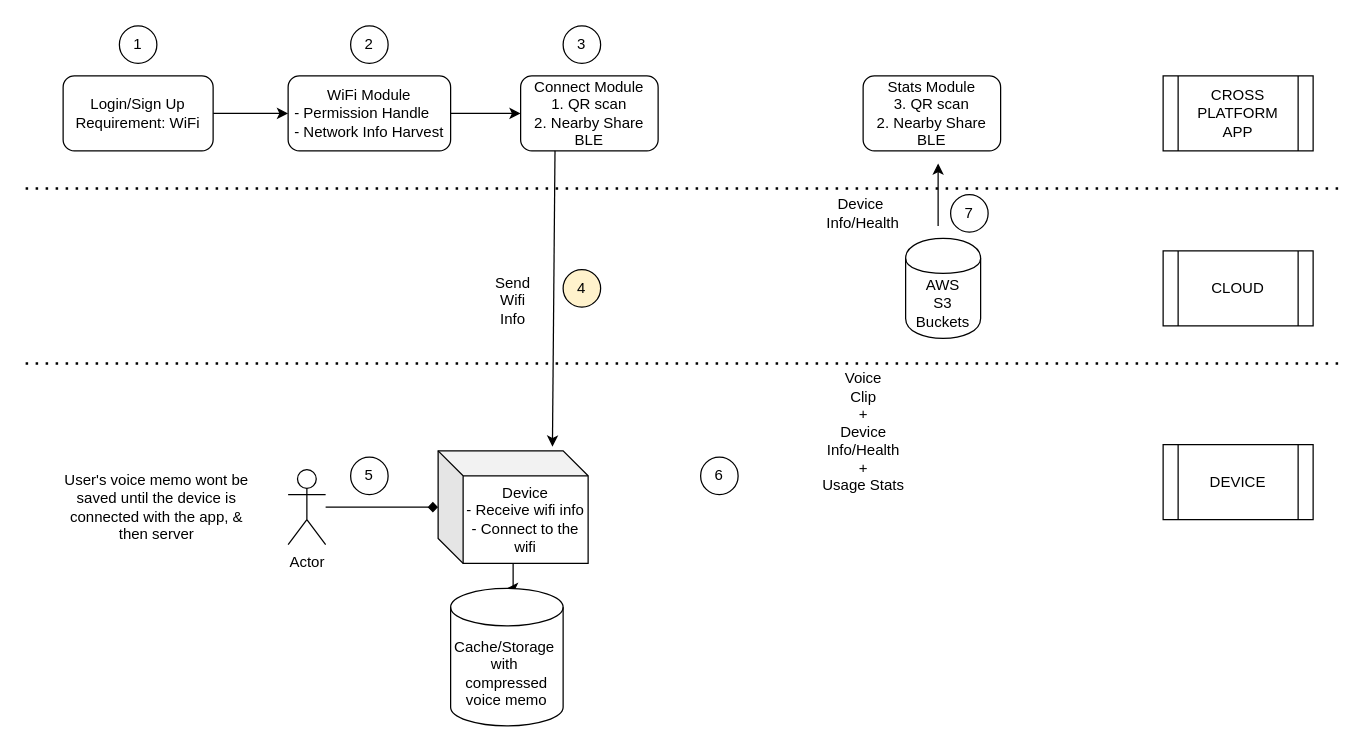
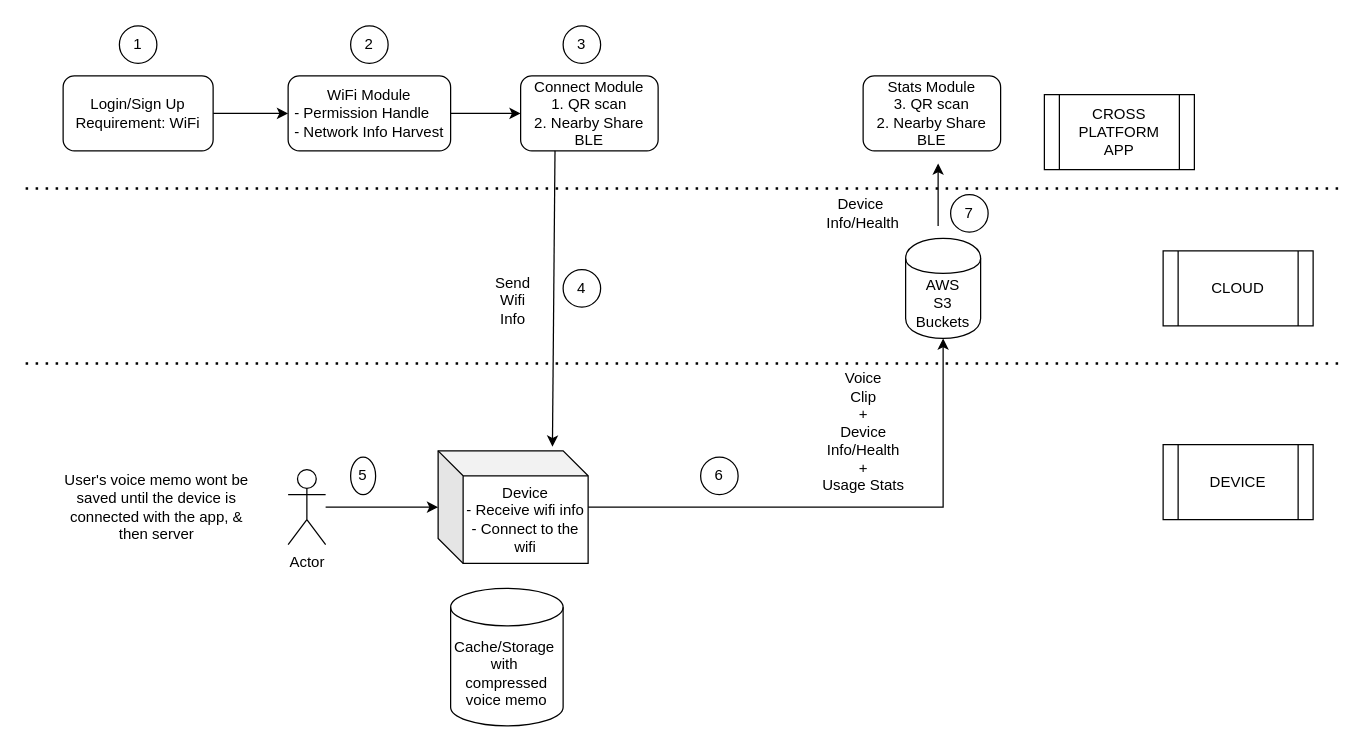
node "CROSS PLATFORM APP": moved (1238, 113) -> (1119, 132)
node "4": fillcolor #fff2cc -> #ffffff
node "5": size 38x38 -> 25x38
edge "Actor" -> "Device - Receive wifi info - Connect to the wifi": arrowhead diamond -> classic
edge "Device - Receive wifi info - Connect to the wifi" -> "Cache/Storage with compressed voice memo": now "Device - Receive wifi info - Connect to the wifi" -> "AWS S3 Buckets"
